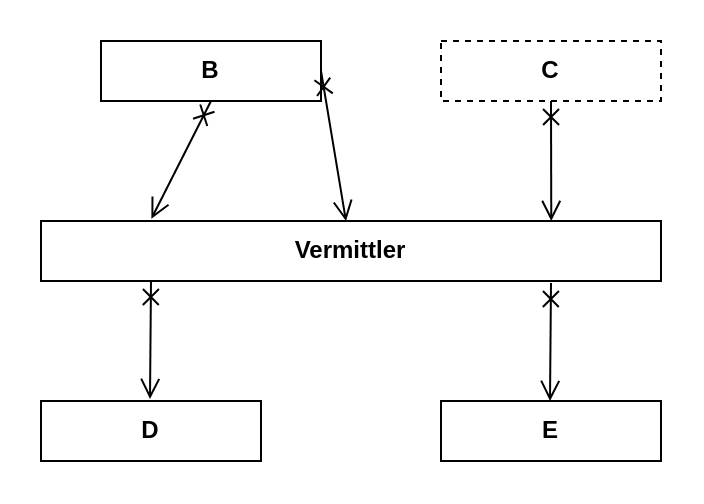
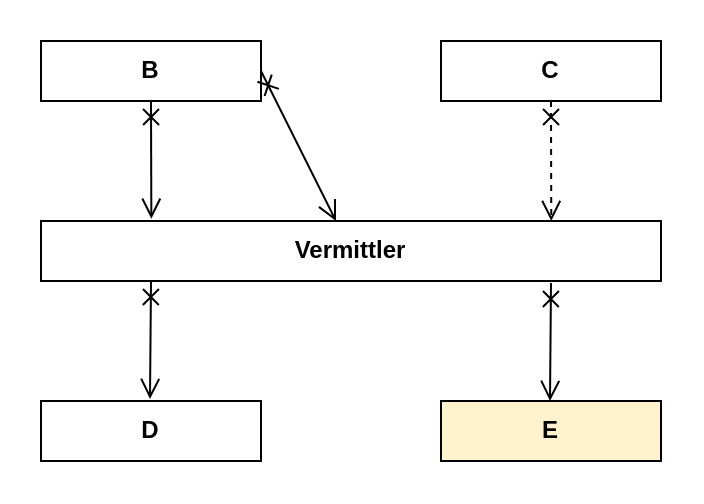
node "B": moved (211, 71) -> (151, 71)
node "C": style dashed -> solid
edge "C" -- "Vermittler": style solid -> dashed
node "E": fillcolor #ffffff -> #fff2cc
